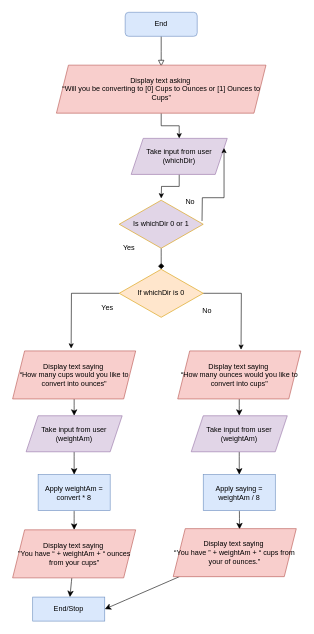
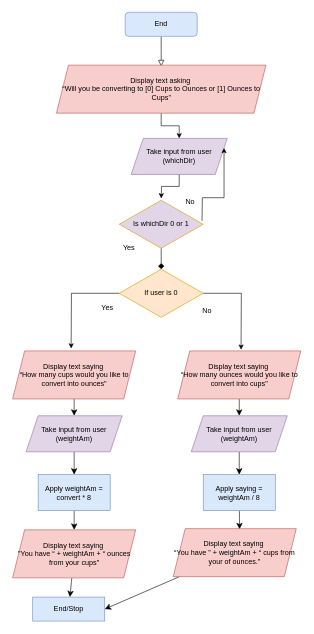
node "If whichDir is 0": label "If whichDir is 0" -> "If user is 0"
